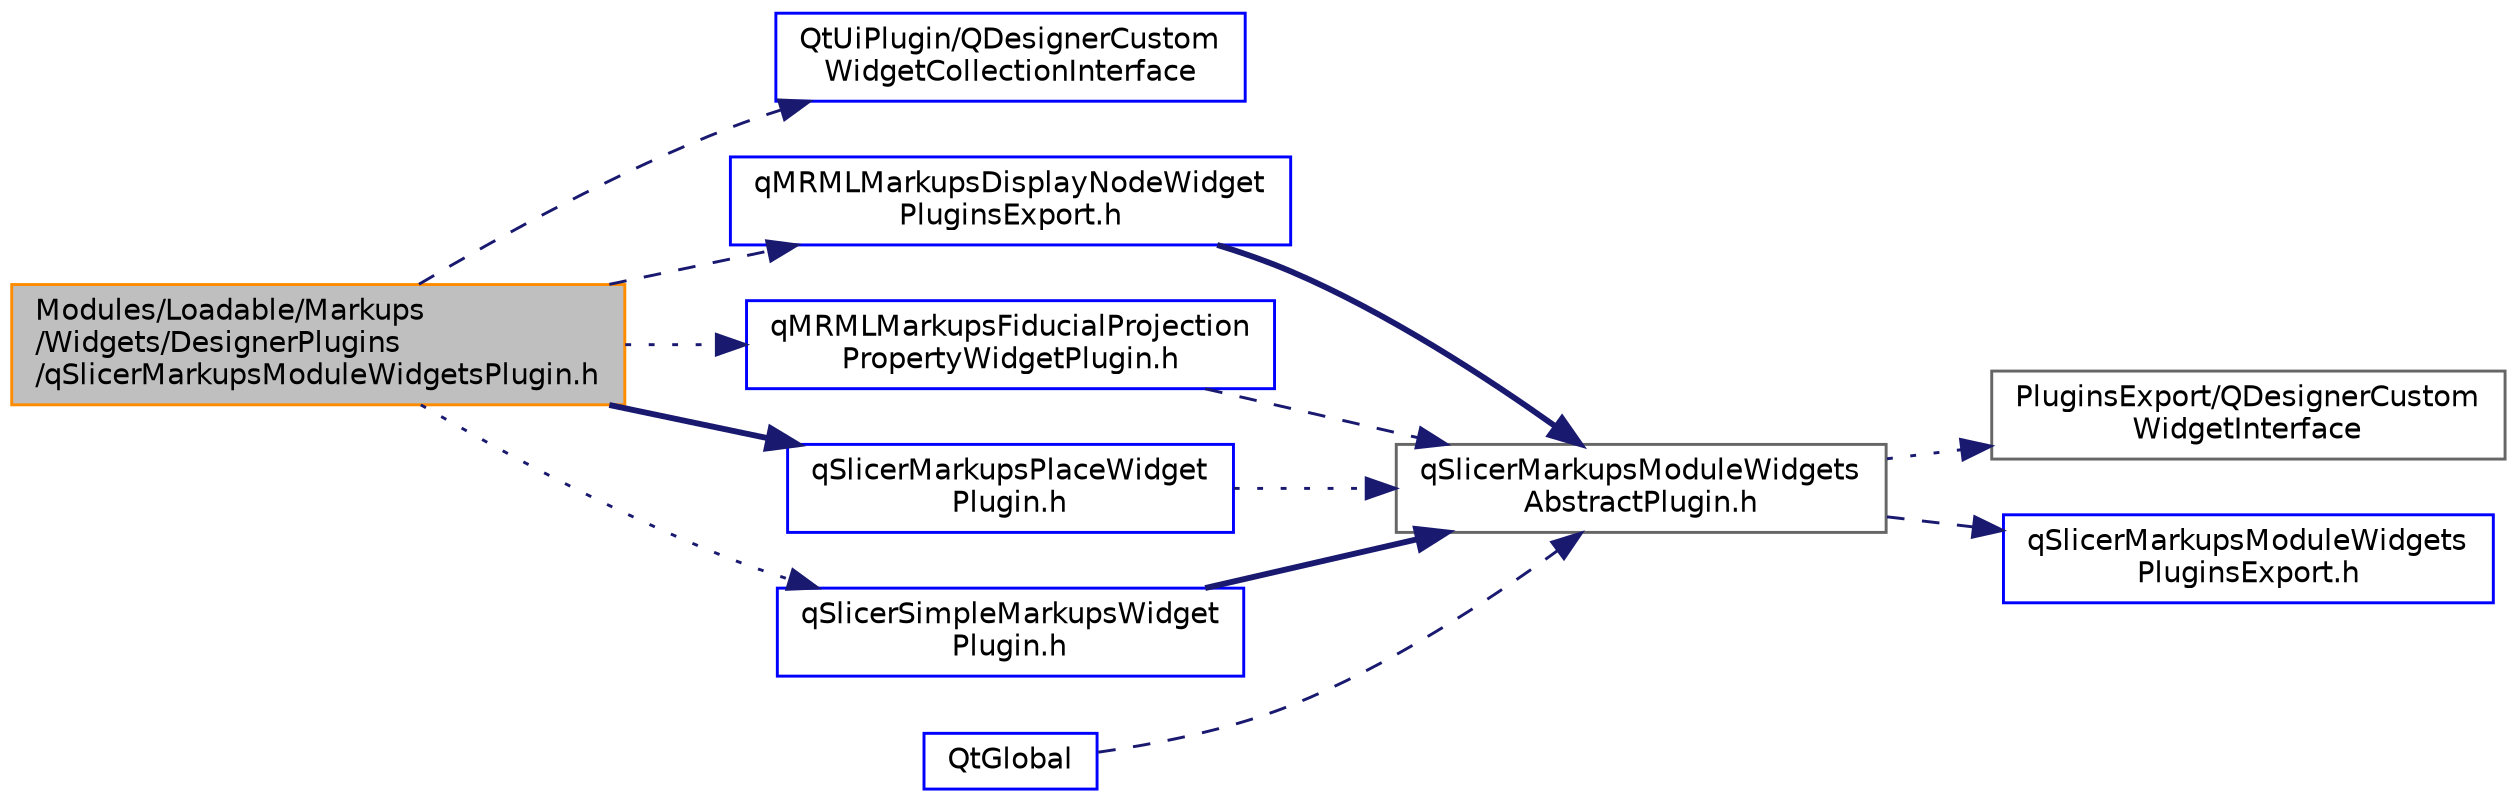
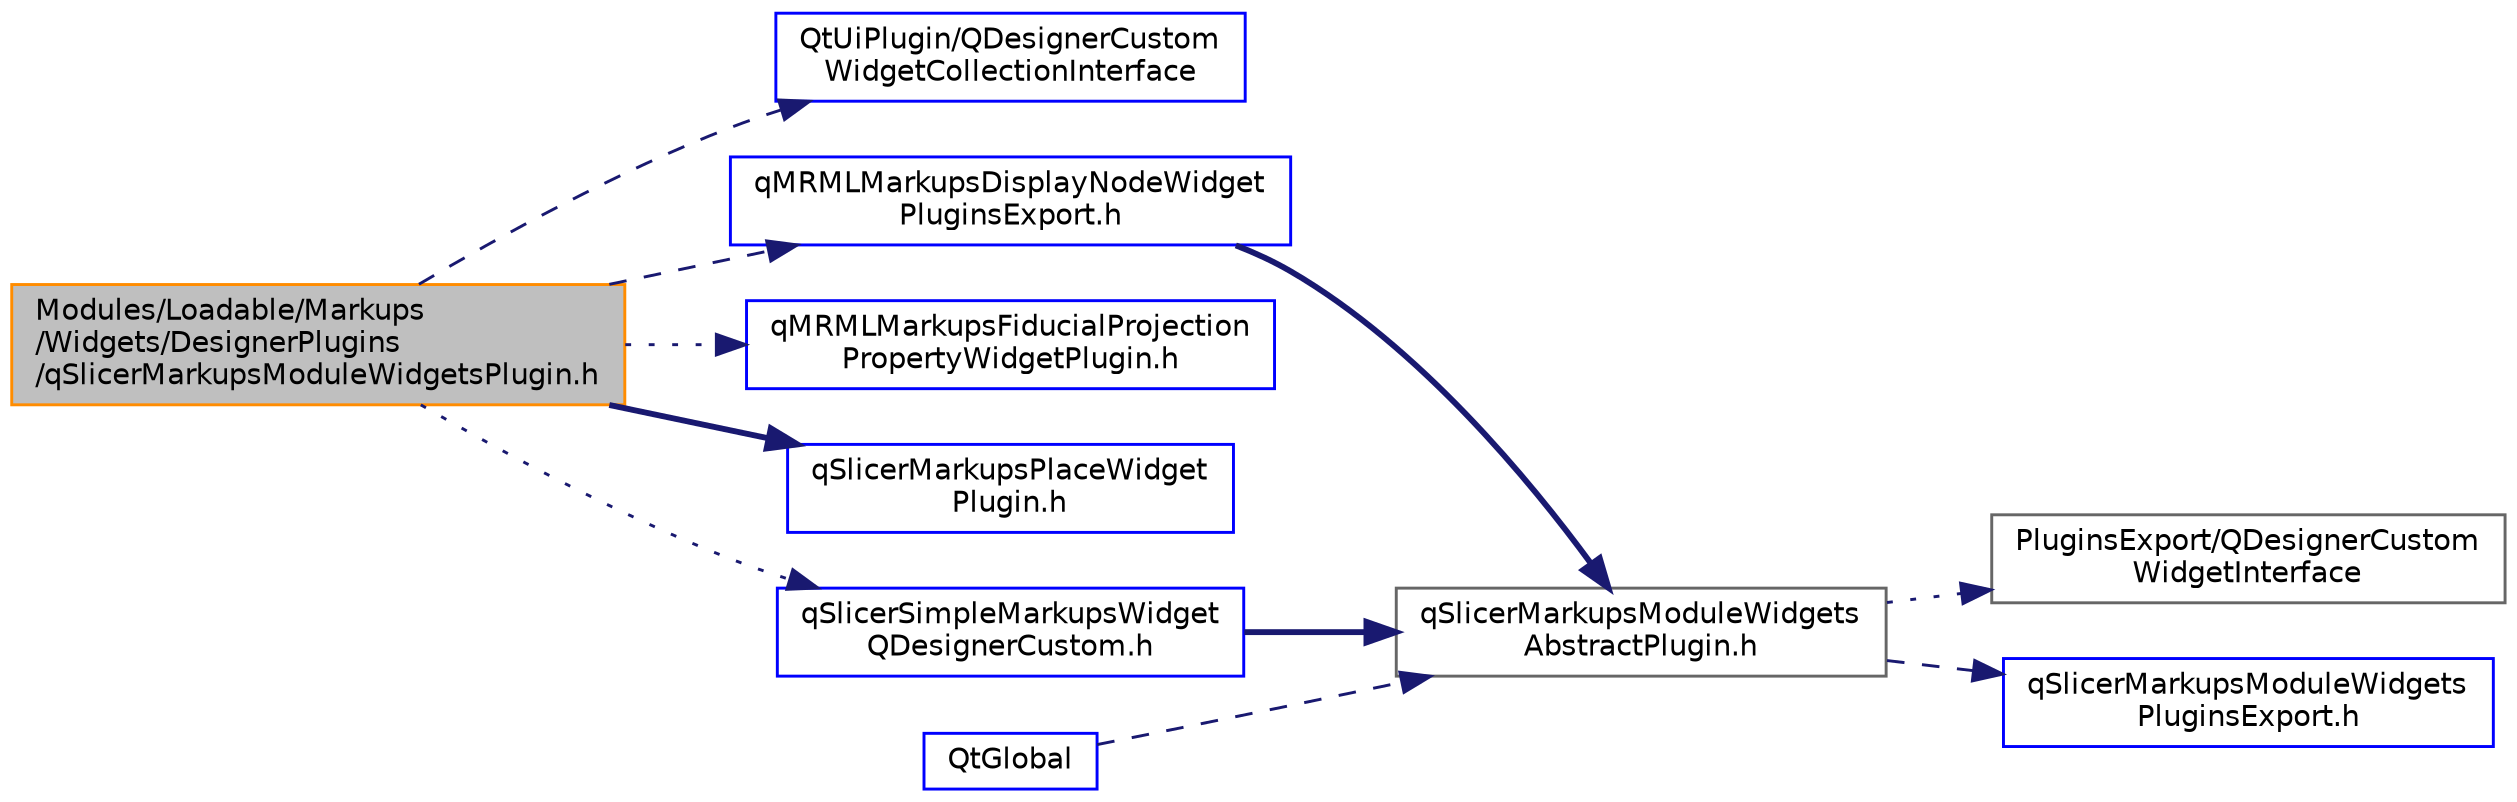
edge "qMRMLMarkupsFiducialProjection PropertyWidgetPlugin.h" -> "qSlicerMarkupsModuleWidgets AbstractPlugin.h": removed
edge "qSlicerMarkupsPlaceWidget Plugin.h" -> "qSlicerMarkupsModuleWidgets AbstractPlugin.h": removed
node "qSlicerSimpleMarkupsWidget Plugin.h": label "qSlicerSimpleMarkupsWidget Plugin.h" -> "qSlicerSimpleMarkupsWidget QDesignerCustom.h"
